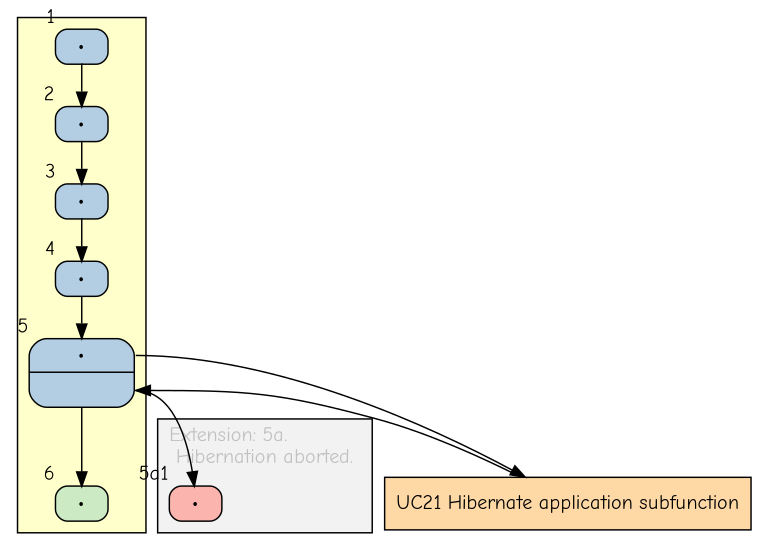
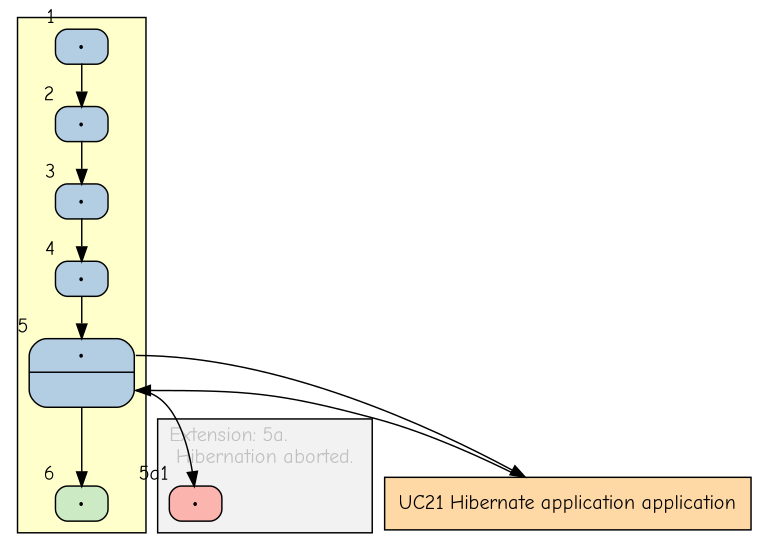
node "UC21 Hibernate application subfunction": label "UC21 Hibernate application subfunction" -> "UC21 Hibernate application application"
